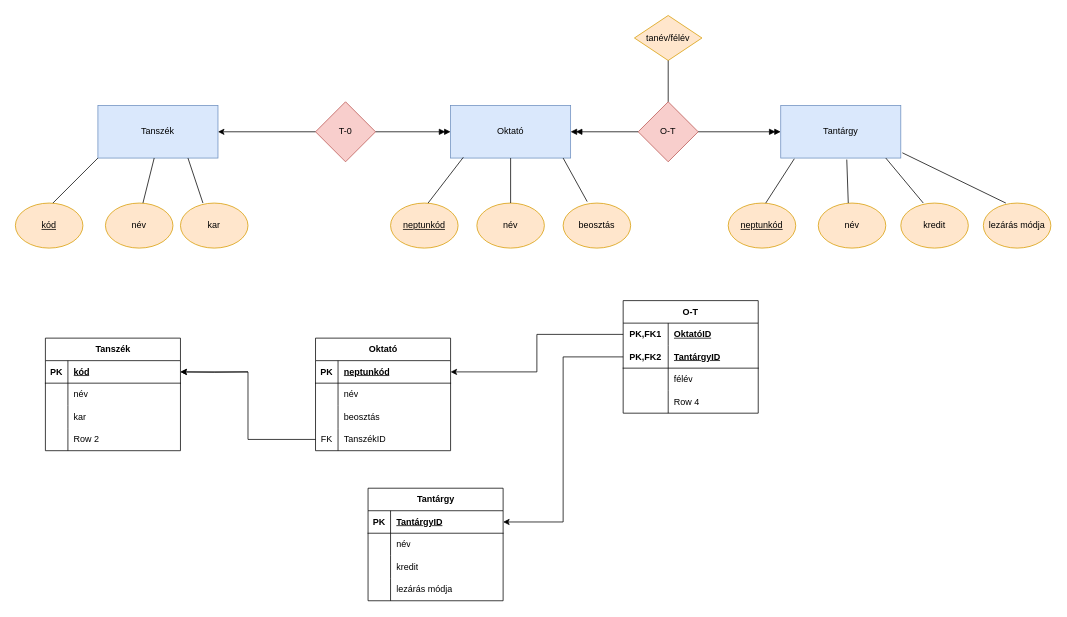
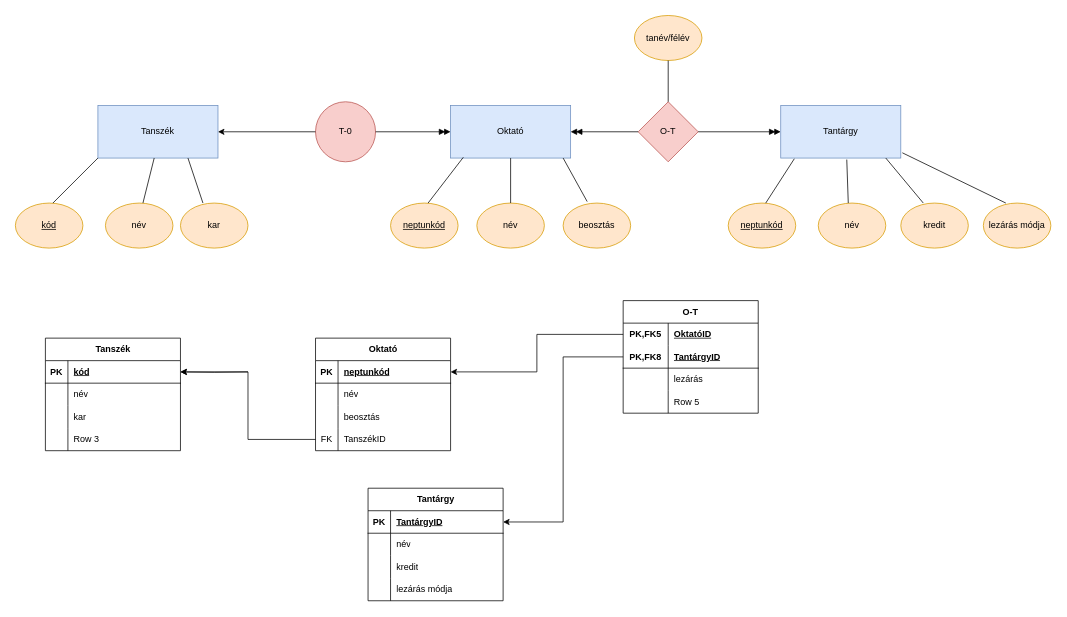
node "tanév/félév": shape diamond -> ellipse
node "T-0": shape diamond -> ellipse
node "PK,FK1": label "PK,FK1" -> "PK,FK5"
node "PK,FK2": label "PK,FK2" -> "PK,FK8"
node "félév": label "félév" -> "lezárás"
node "Row 4": label "Row 4" -> "Row 5"
node "Row 2": label "Row 2" -> "Row 3"
